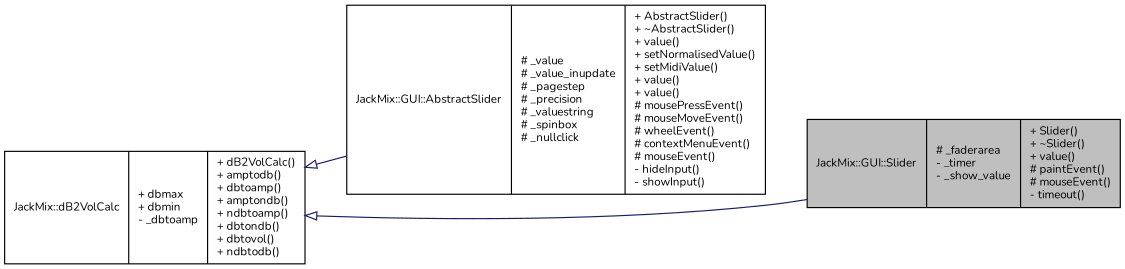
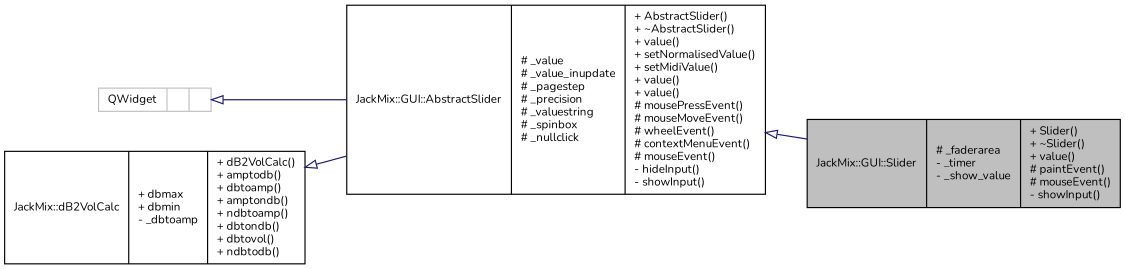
node "QWidget": added
node "JackMix::GUI::Slider": text "- timeout()" -> "- showInput()"
edge "JackMix::GUI::Slider" -> "JackMix::dB2VolCalc": now "JackMix::GUI::Slider" -> "JackMix::GUI::AbstractSlider"
